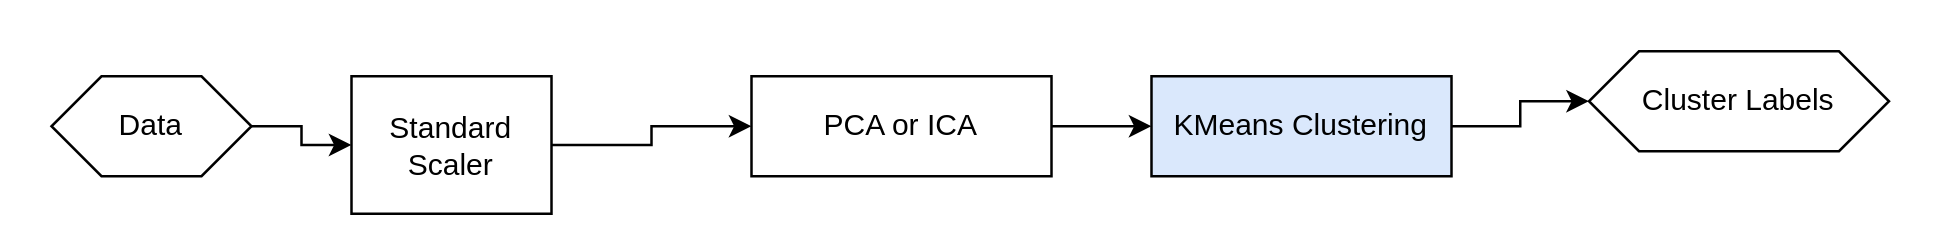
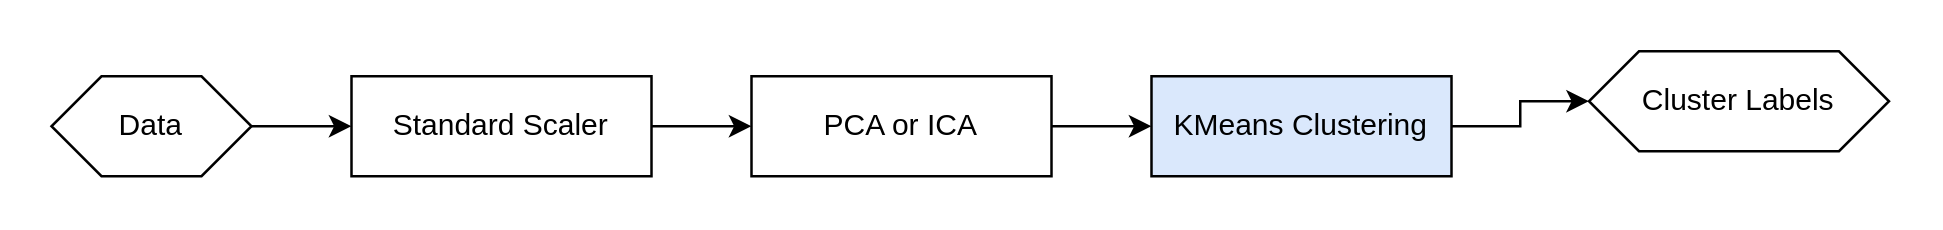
node "Standard Scaler": size 200x138 -> 300x100
